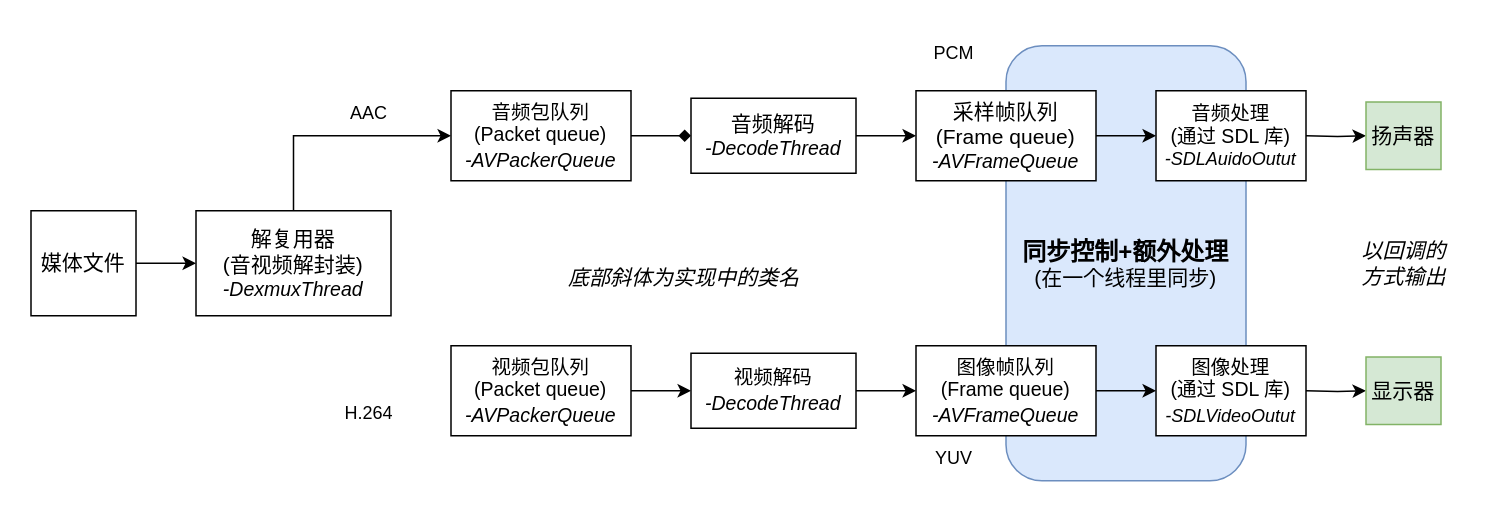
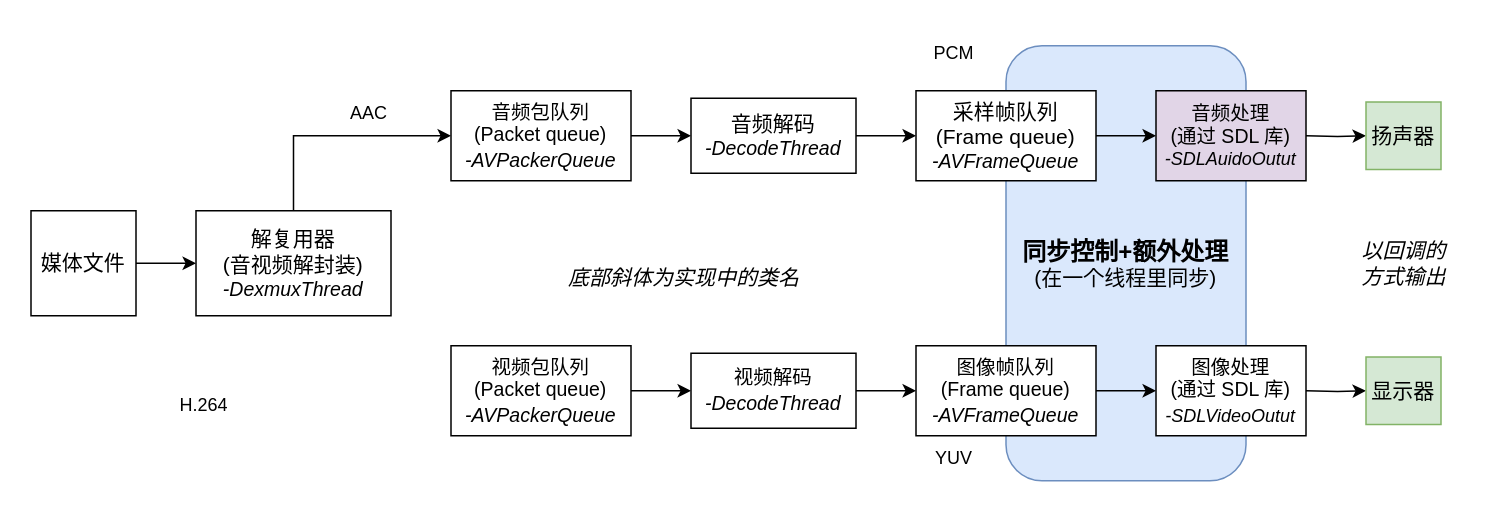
edge "音频包队列 (Packet queue) -AVPackerQueue" -> "音频解码 -DecodeThread": arrowhead diamond -> classic
node "音频处理 (通过 SDL 库) -SDLAuidoOutut": fillcolor #ffffff -> #e1d5e7
node "H.264": moved (368, 413) -> (203, 406)
